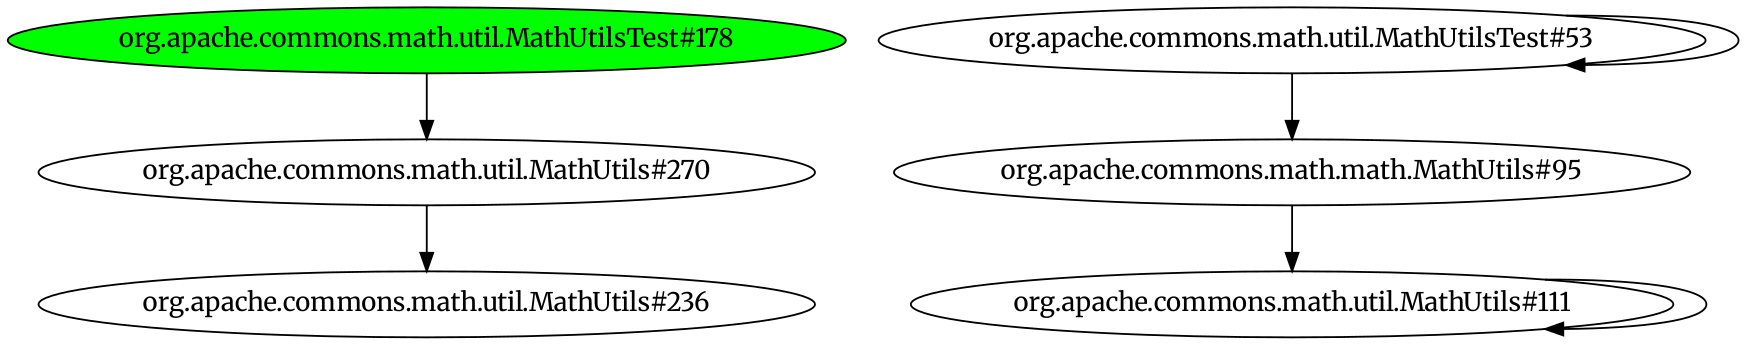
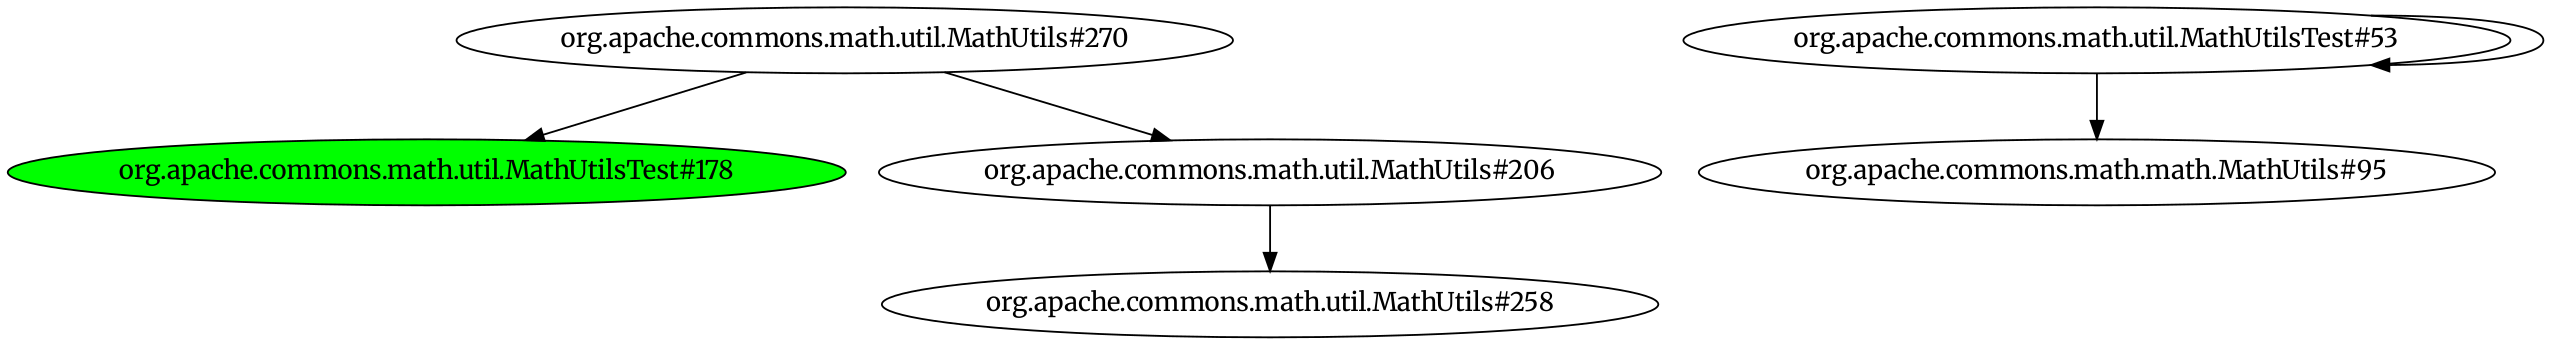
edge "org.apache.commons.math.util.MathUtilsTest#178" -> "org.apache.commons.math.util.MathUtils#270": reversed
node "org.apache.commons.math.util.MathUtils#236": label "org.apache.commons.math.util.MathUtils#236" -> "org.apache.commons.math.util.MathUtils#206"
node "org.apache.commons.math.util.MathUtils#258": added
node "org.apache.commons.math.util.MathUtils#111": removed
